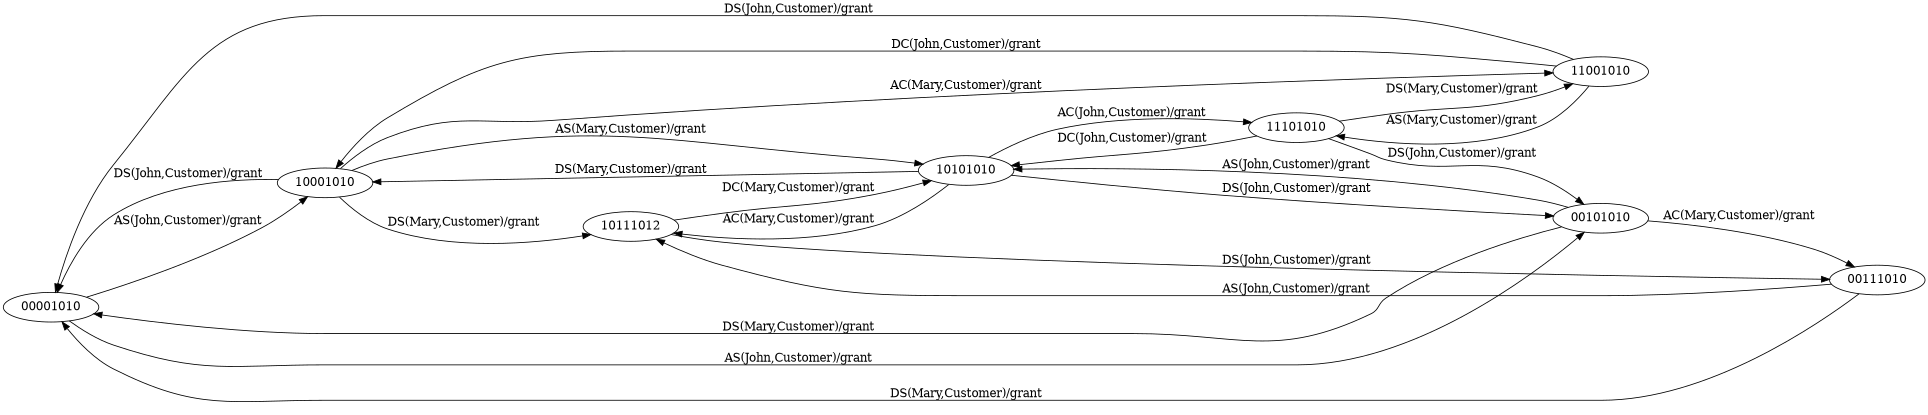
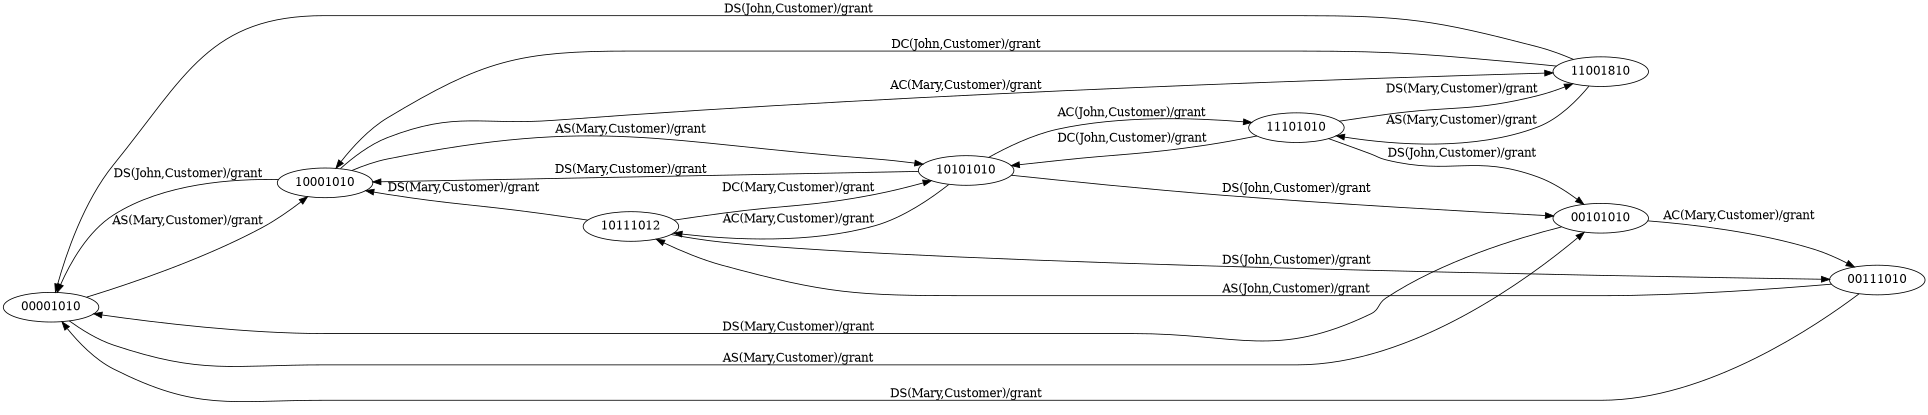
node "11001010": label "11001010" -> "11001810"
edge "00101010" -> "10101010": removed, label "AS(John,Customer)/grant"
edge "00001010" -> "10001010": label "AS(John,Customer)/grant" -> "AS(Mary,Customer)/grant"
edge "10001010" -> "10111012": reversed
edge "00001010" -> "00101010": label "AS(John,Customer)/grant" -> "AS(Mary,Customer)/grant"
